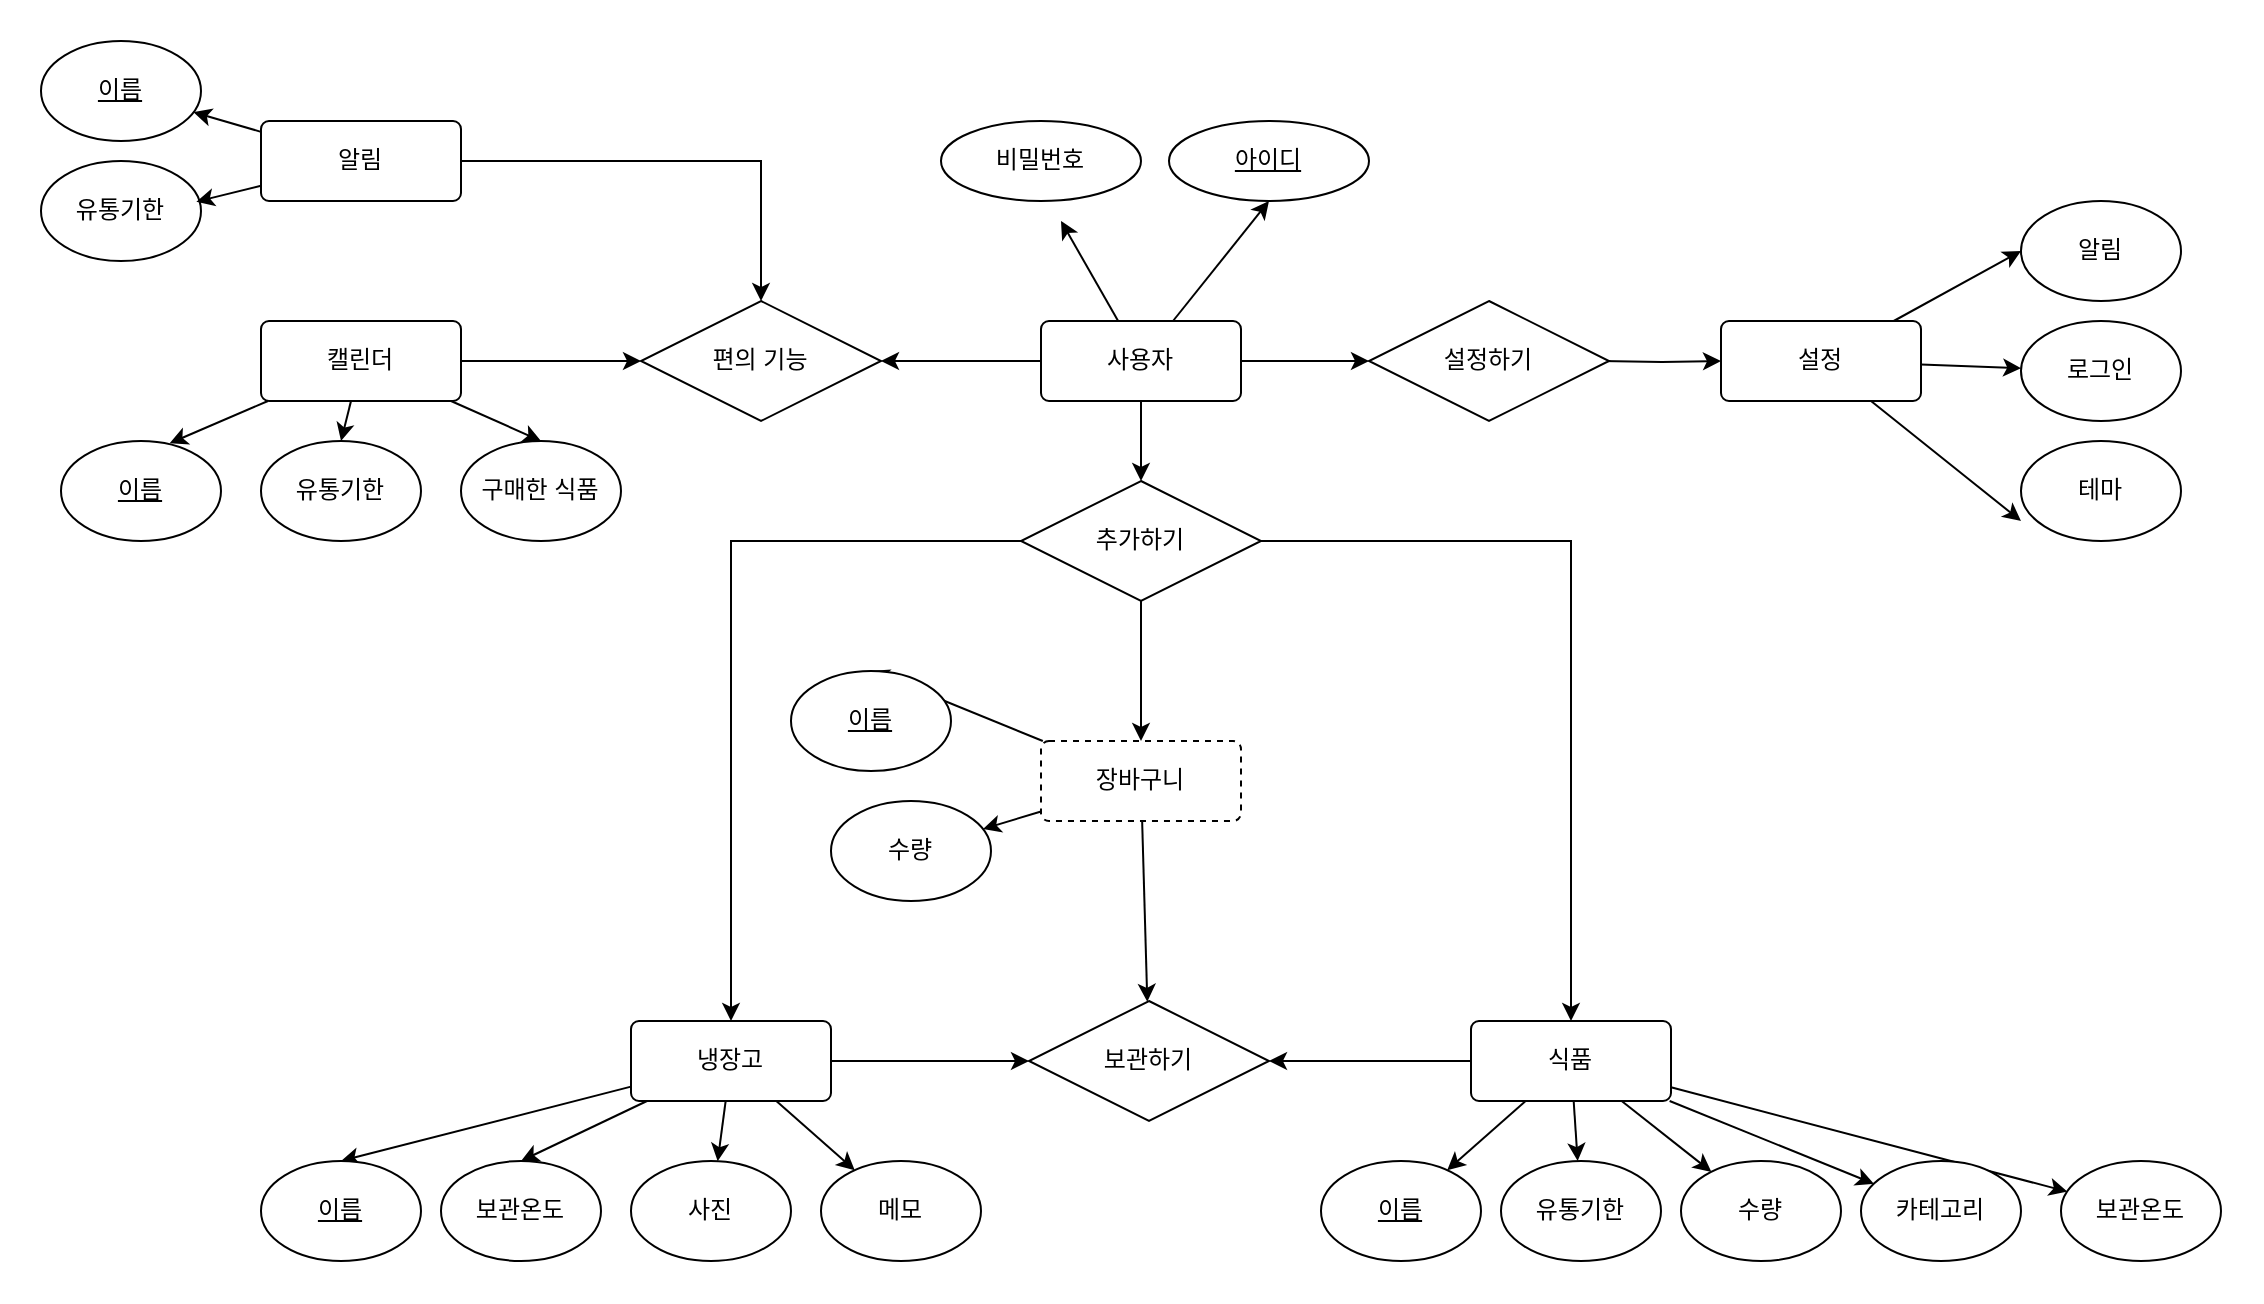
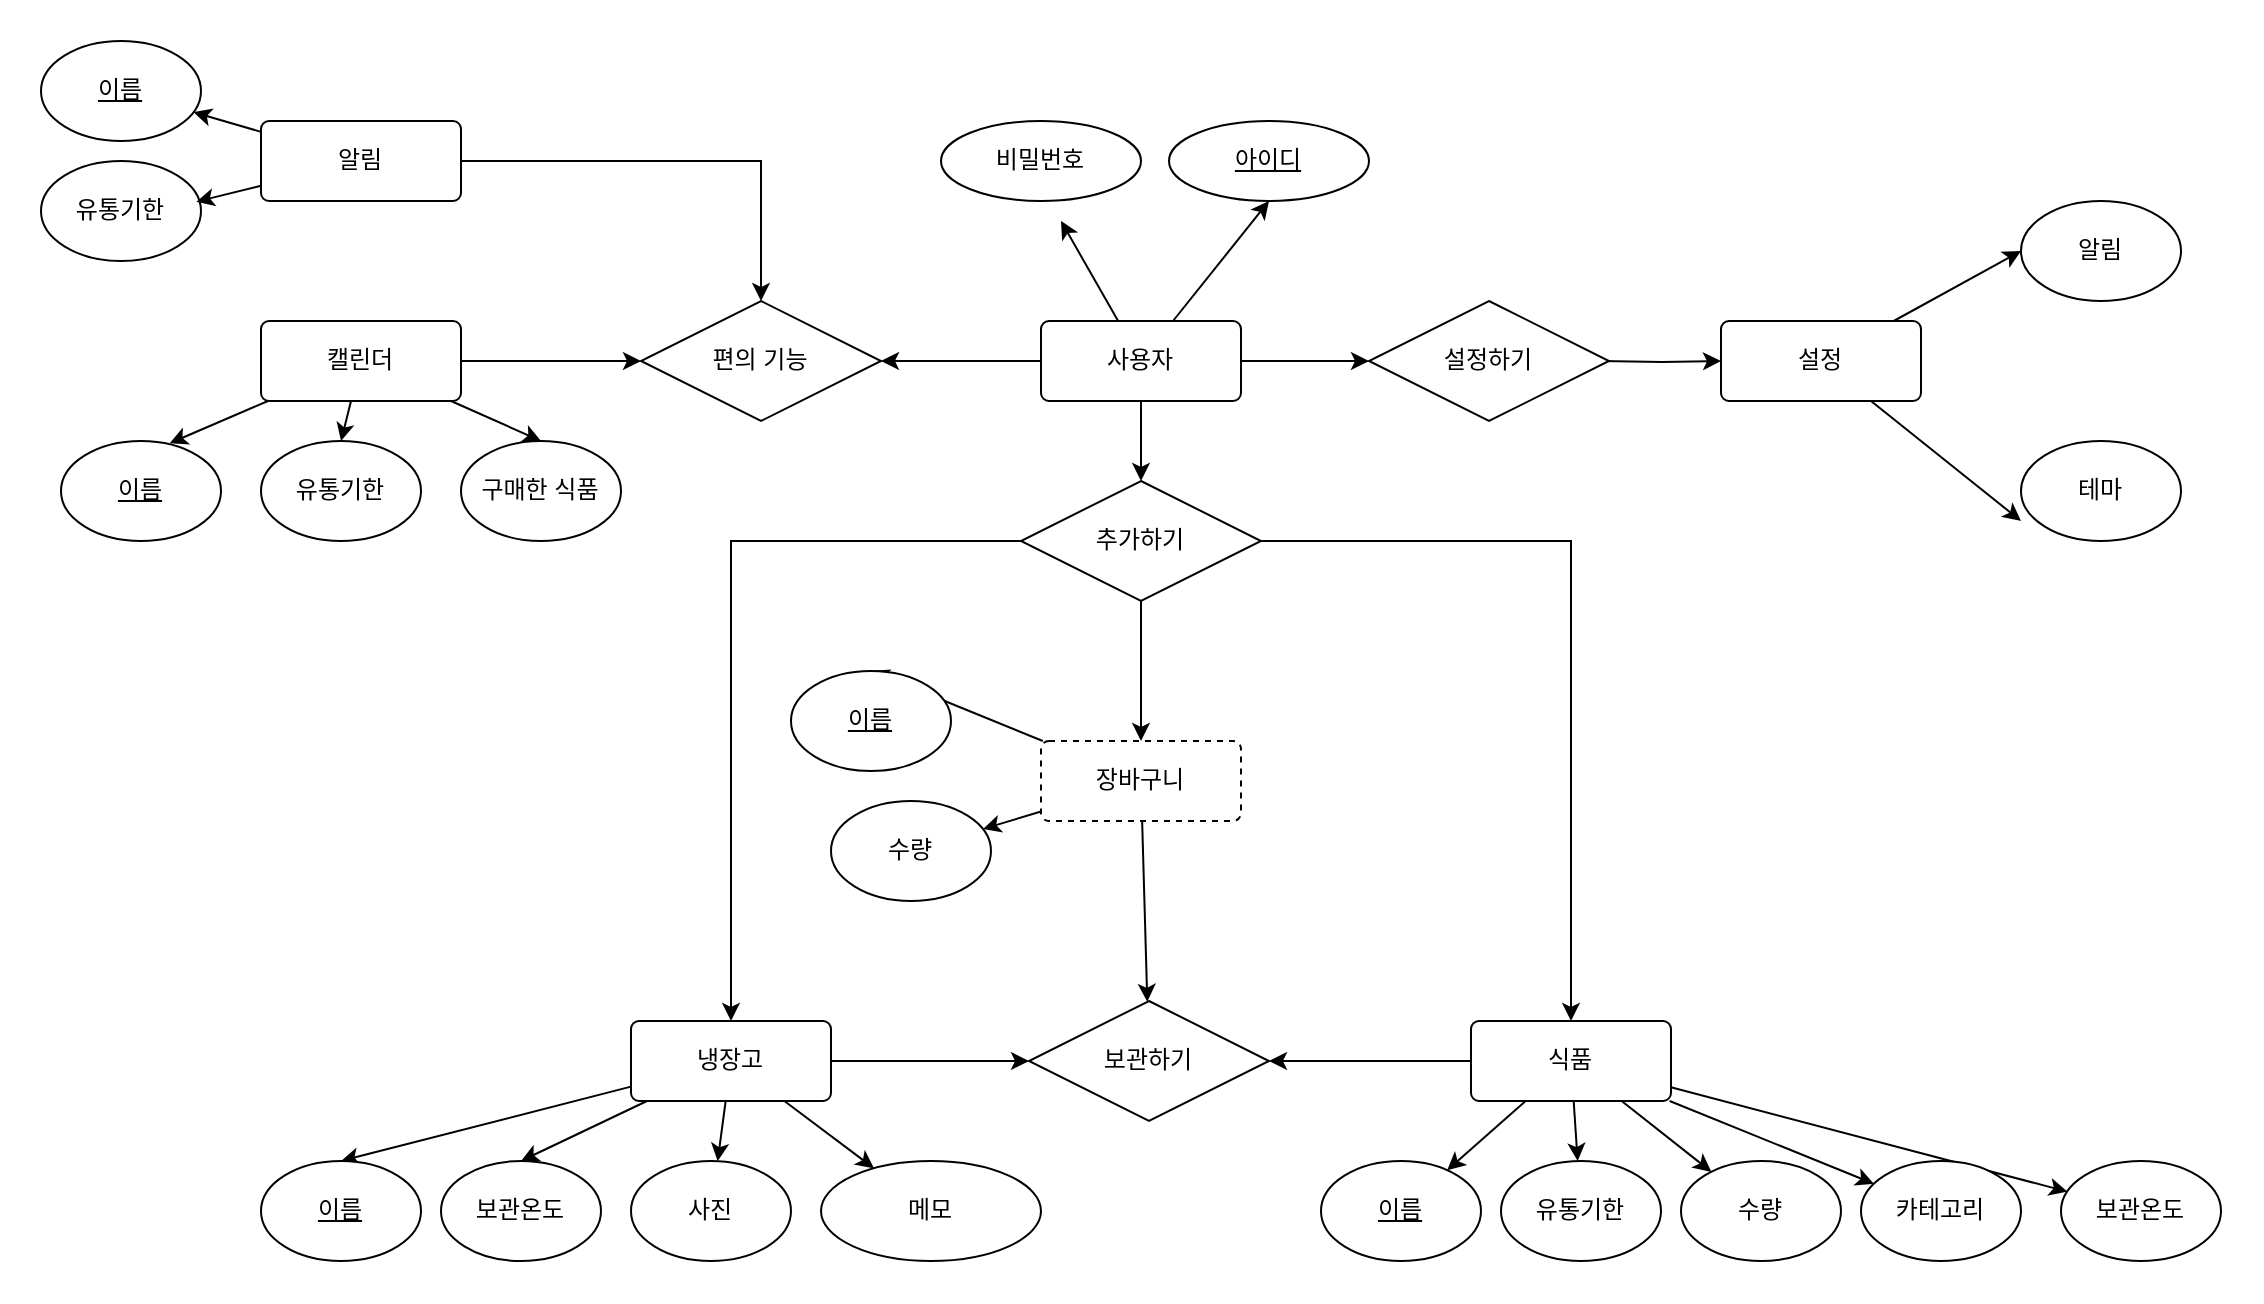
edge "설정" -> "로그인": removed
node "로그인": removed
node "메모": size 160x100 -> 220x100
